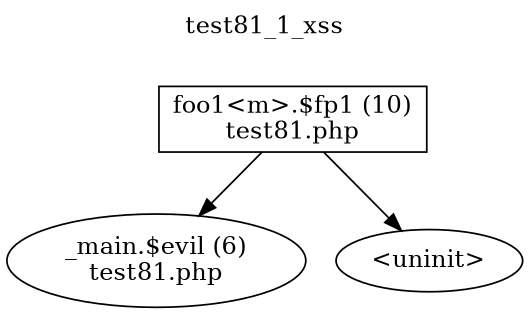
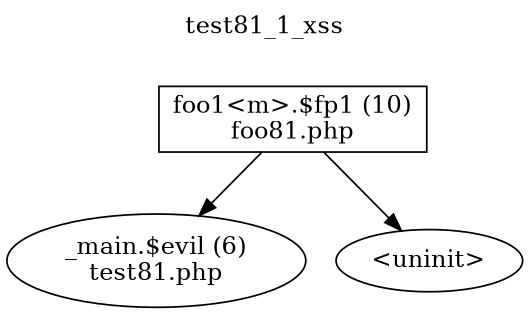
node "foo1<m>.$fp1 (10) test81.php": label "foo1<m>.$fp1 (10) test81.php" -> "foo1<m>.$fp1 (10) foo81.php"
